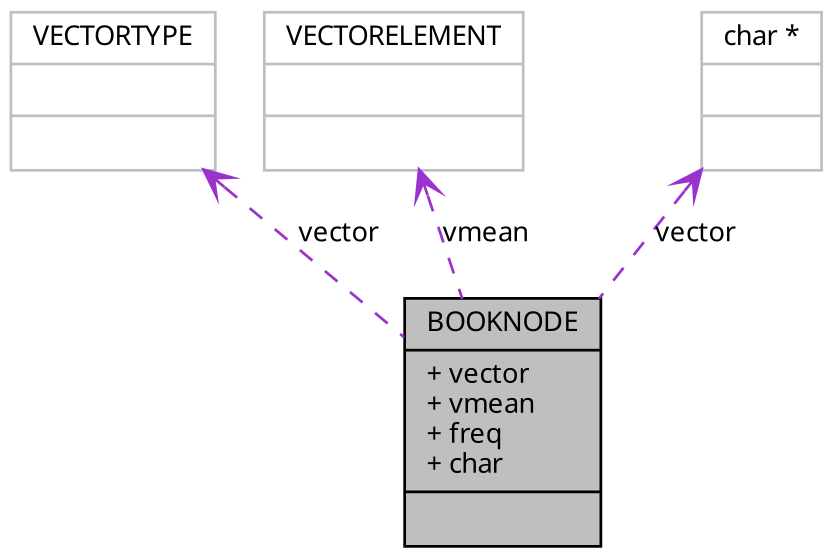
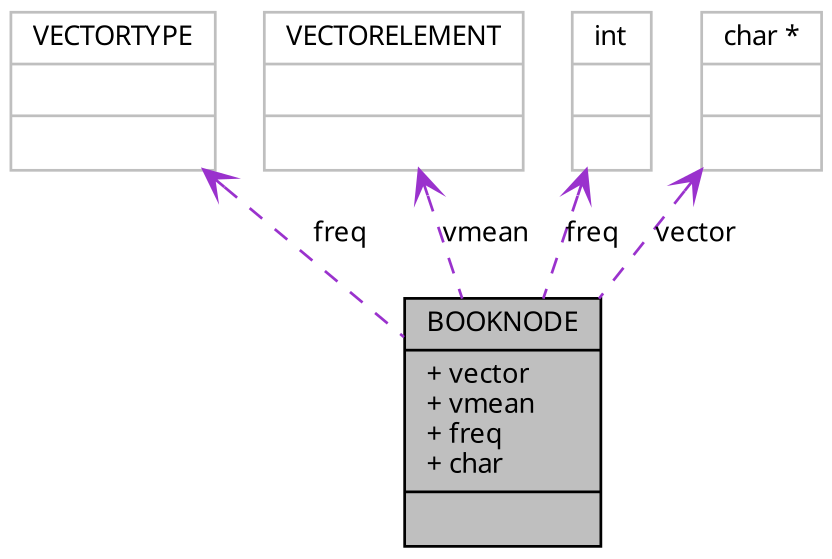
node "int": added
edge "BOOKNODE" -> "VECTORTYPE": label "vector" -> "freq"
